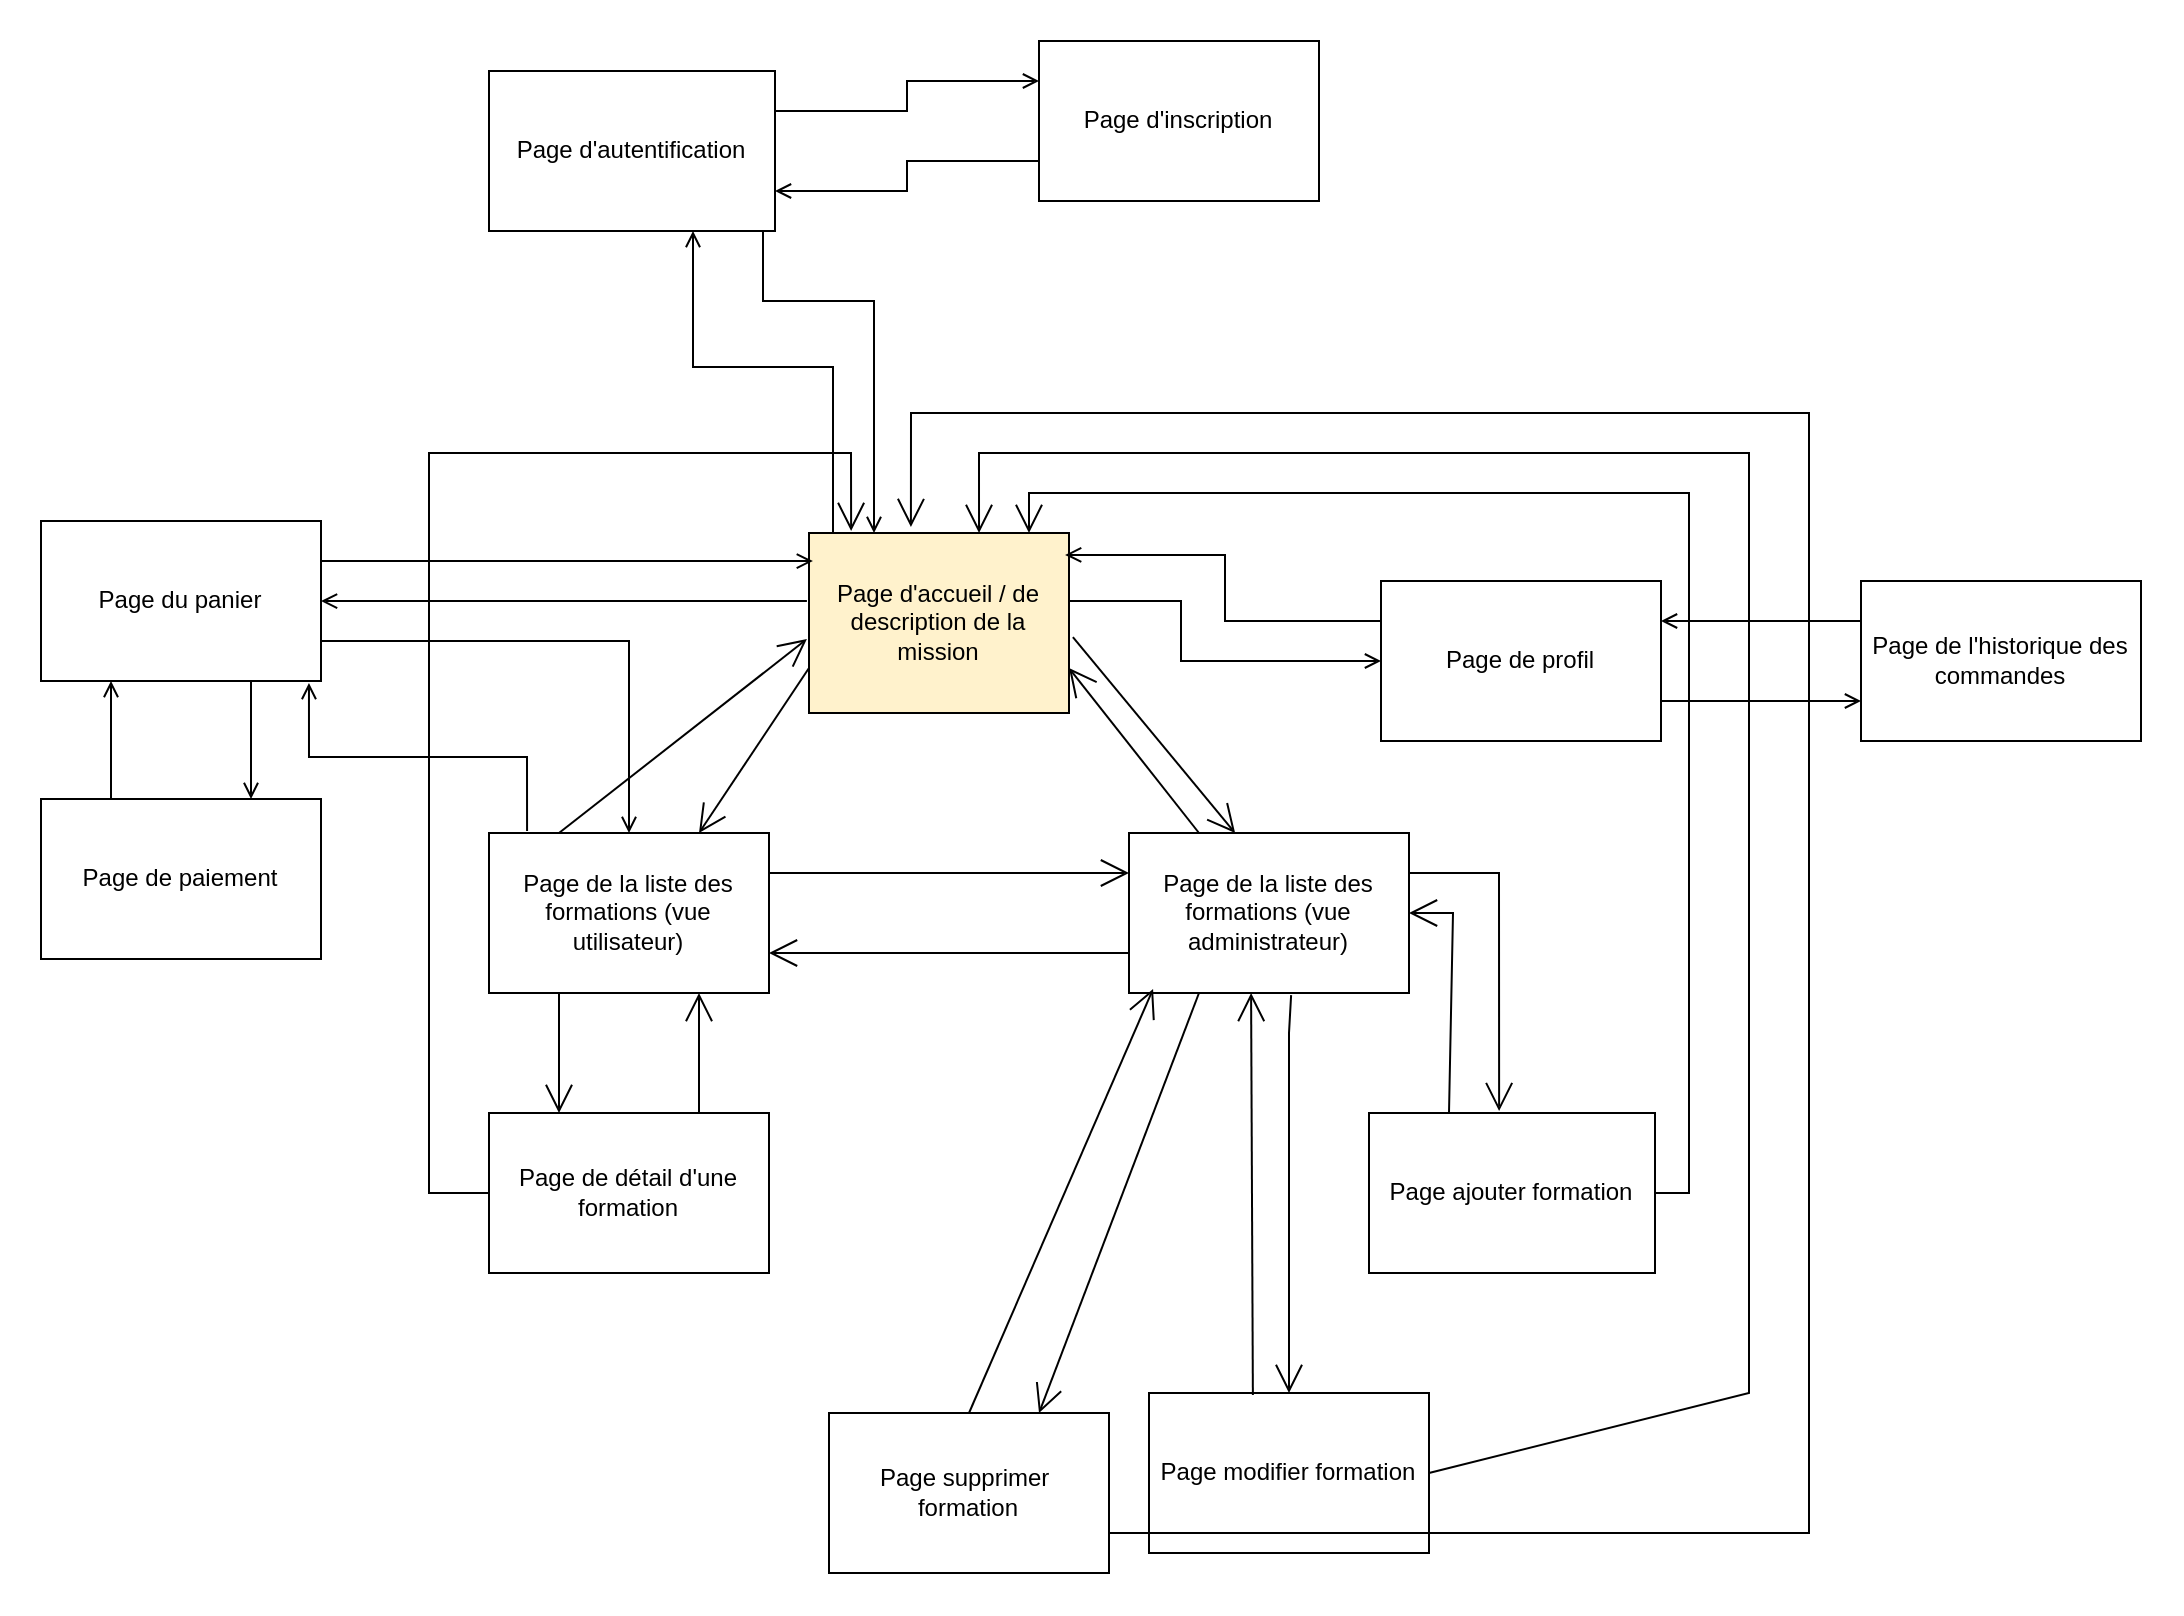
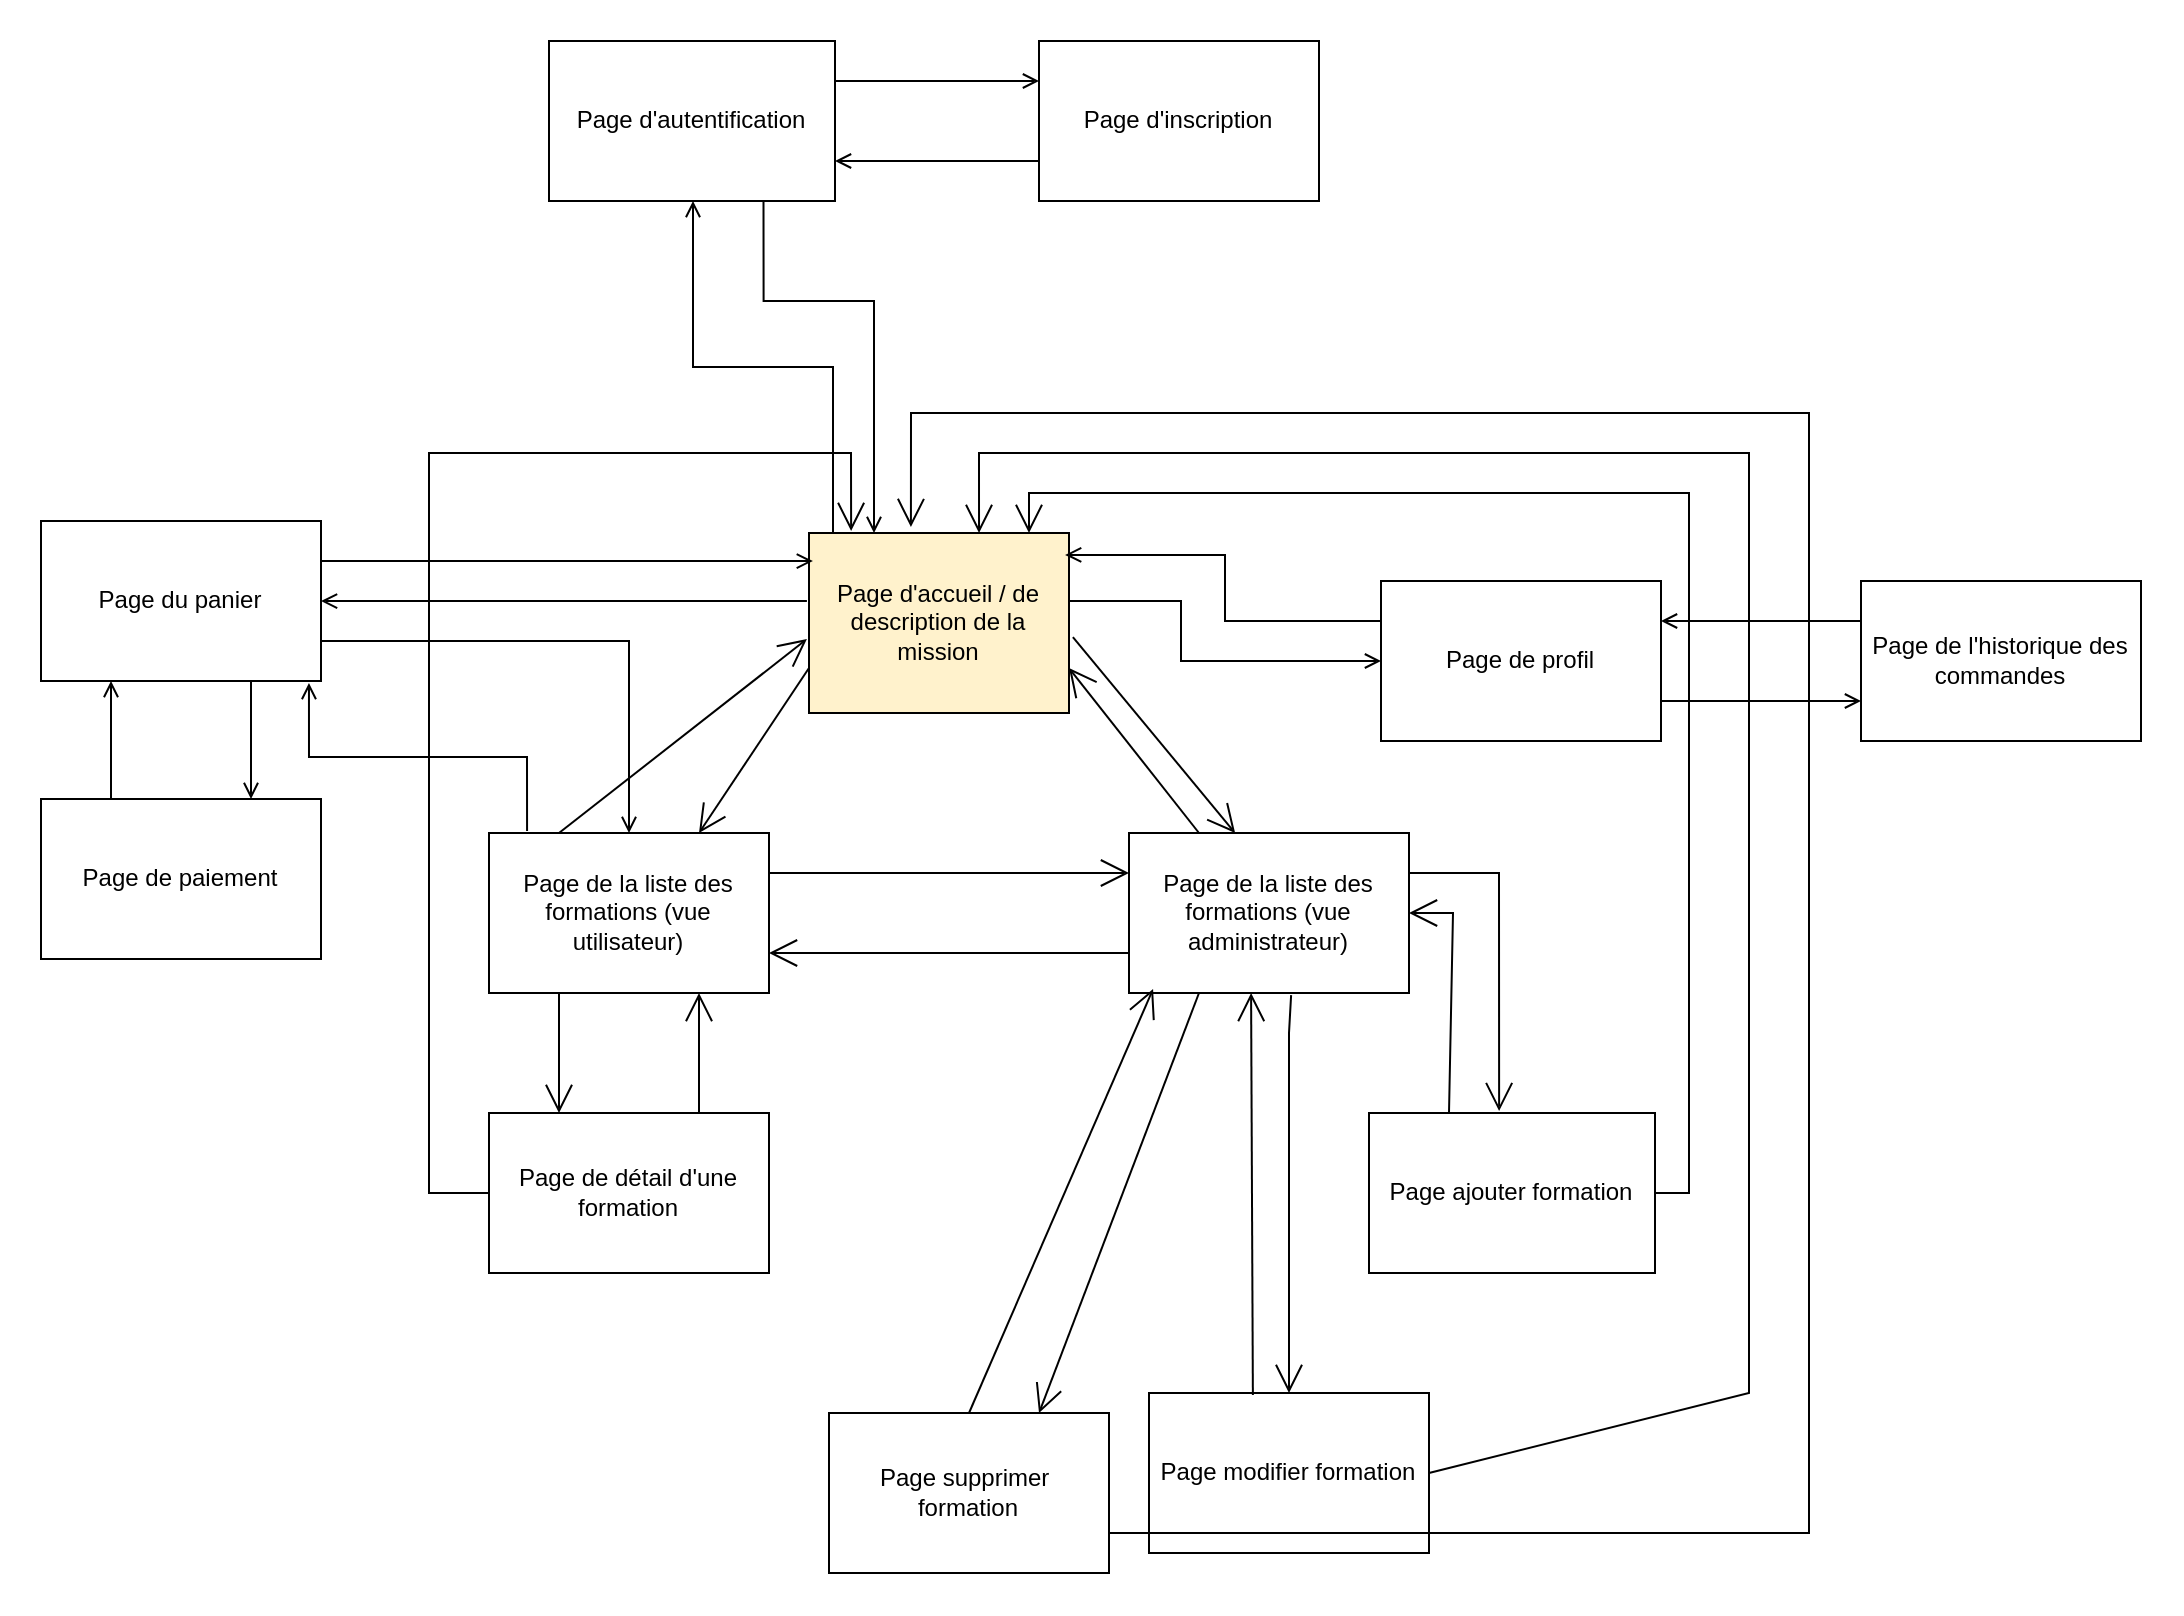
node "Page d'autentification": moved (632, 151) -> (692, 121)
